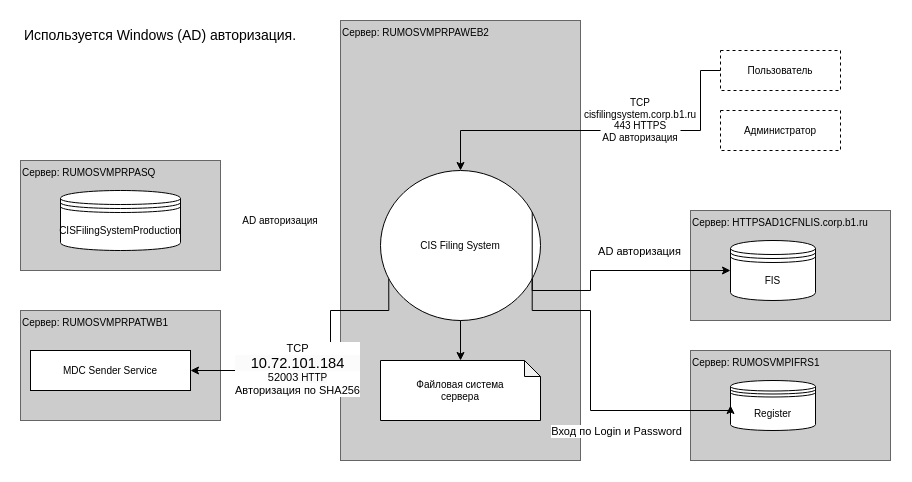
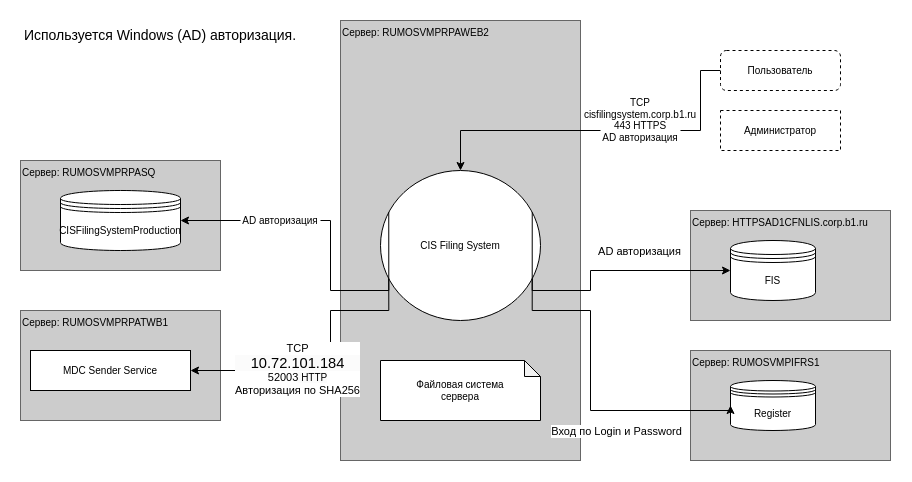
node "Пользователь": shape rectangle -> rounded rectangle
edge "CIS Filing System" -> "CISFilingSystemProduction": added
edge "CIS Filing System" -> "Файловая системасервера": removed
